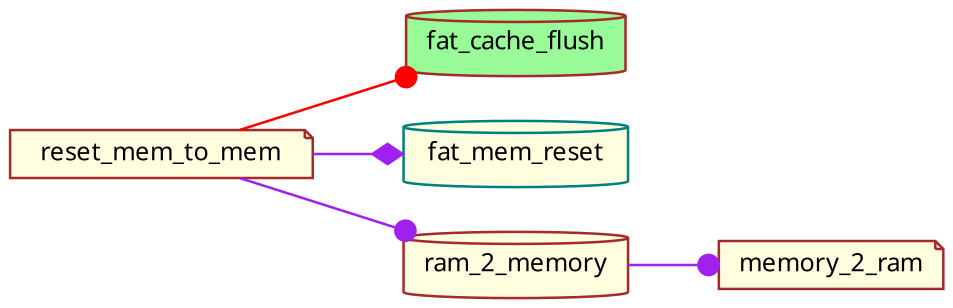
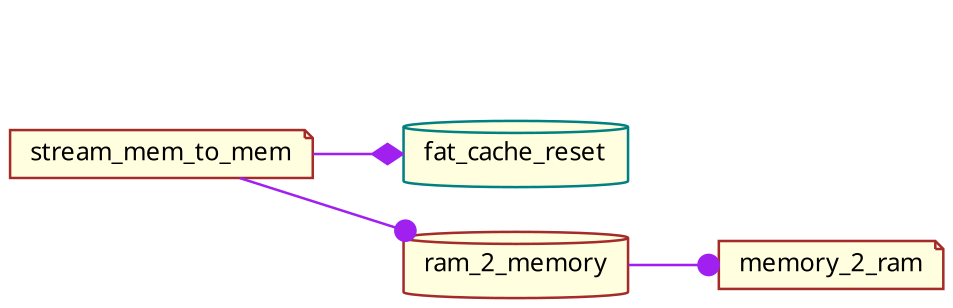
node "fat_cache_flush": removed
node "reset_mem_to_mem": label "reset_mem_to_mem" -> "stream_mem_to_mem"
node "fat_mem_reset": label "fat_mem_reset" -> "fat_cache_reset"
